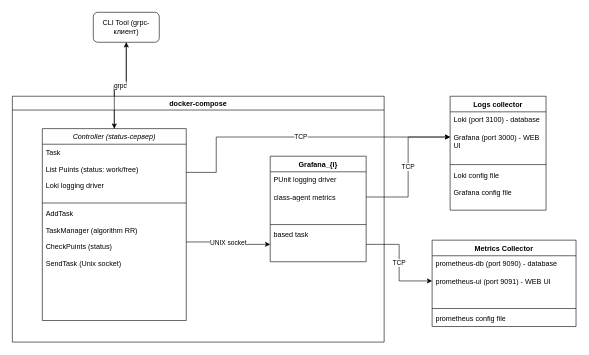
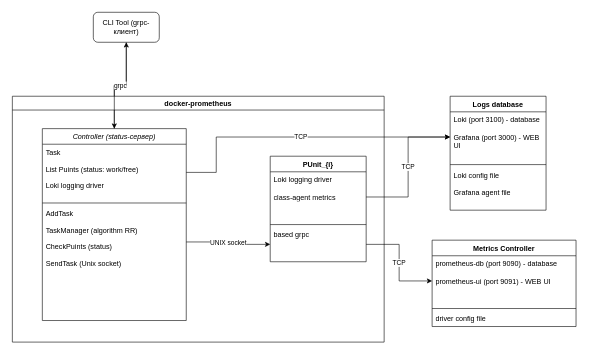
node "docker-compose": label "docker-compose" -> "docker-prometheus"
node "Logs collector": label "Logs collector" -> "Logs database"
node "Grafana_{i}": label "Grafana_{i}" -> "PUnit_{i}"
node "Loki config file Grafana config file": label "Loki config file Grafana config file" -> "Loki config file Grafana agent file"
node "PUnit logging driver class-agent metrics": label "PUnit logging driver class-agent metrics" -> "Loki logging driver class-agent metrics"
node "based task": label "based task" -> "based grpc"
node "Metrics Collector": label "Metrics Collector" -> "Metrics Controller"
node "prometheus config file": label "prometheus config file" -> "driver config file"
